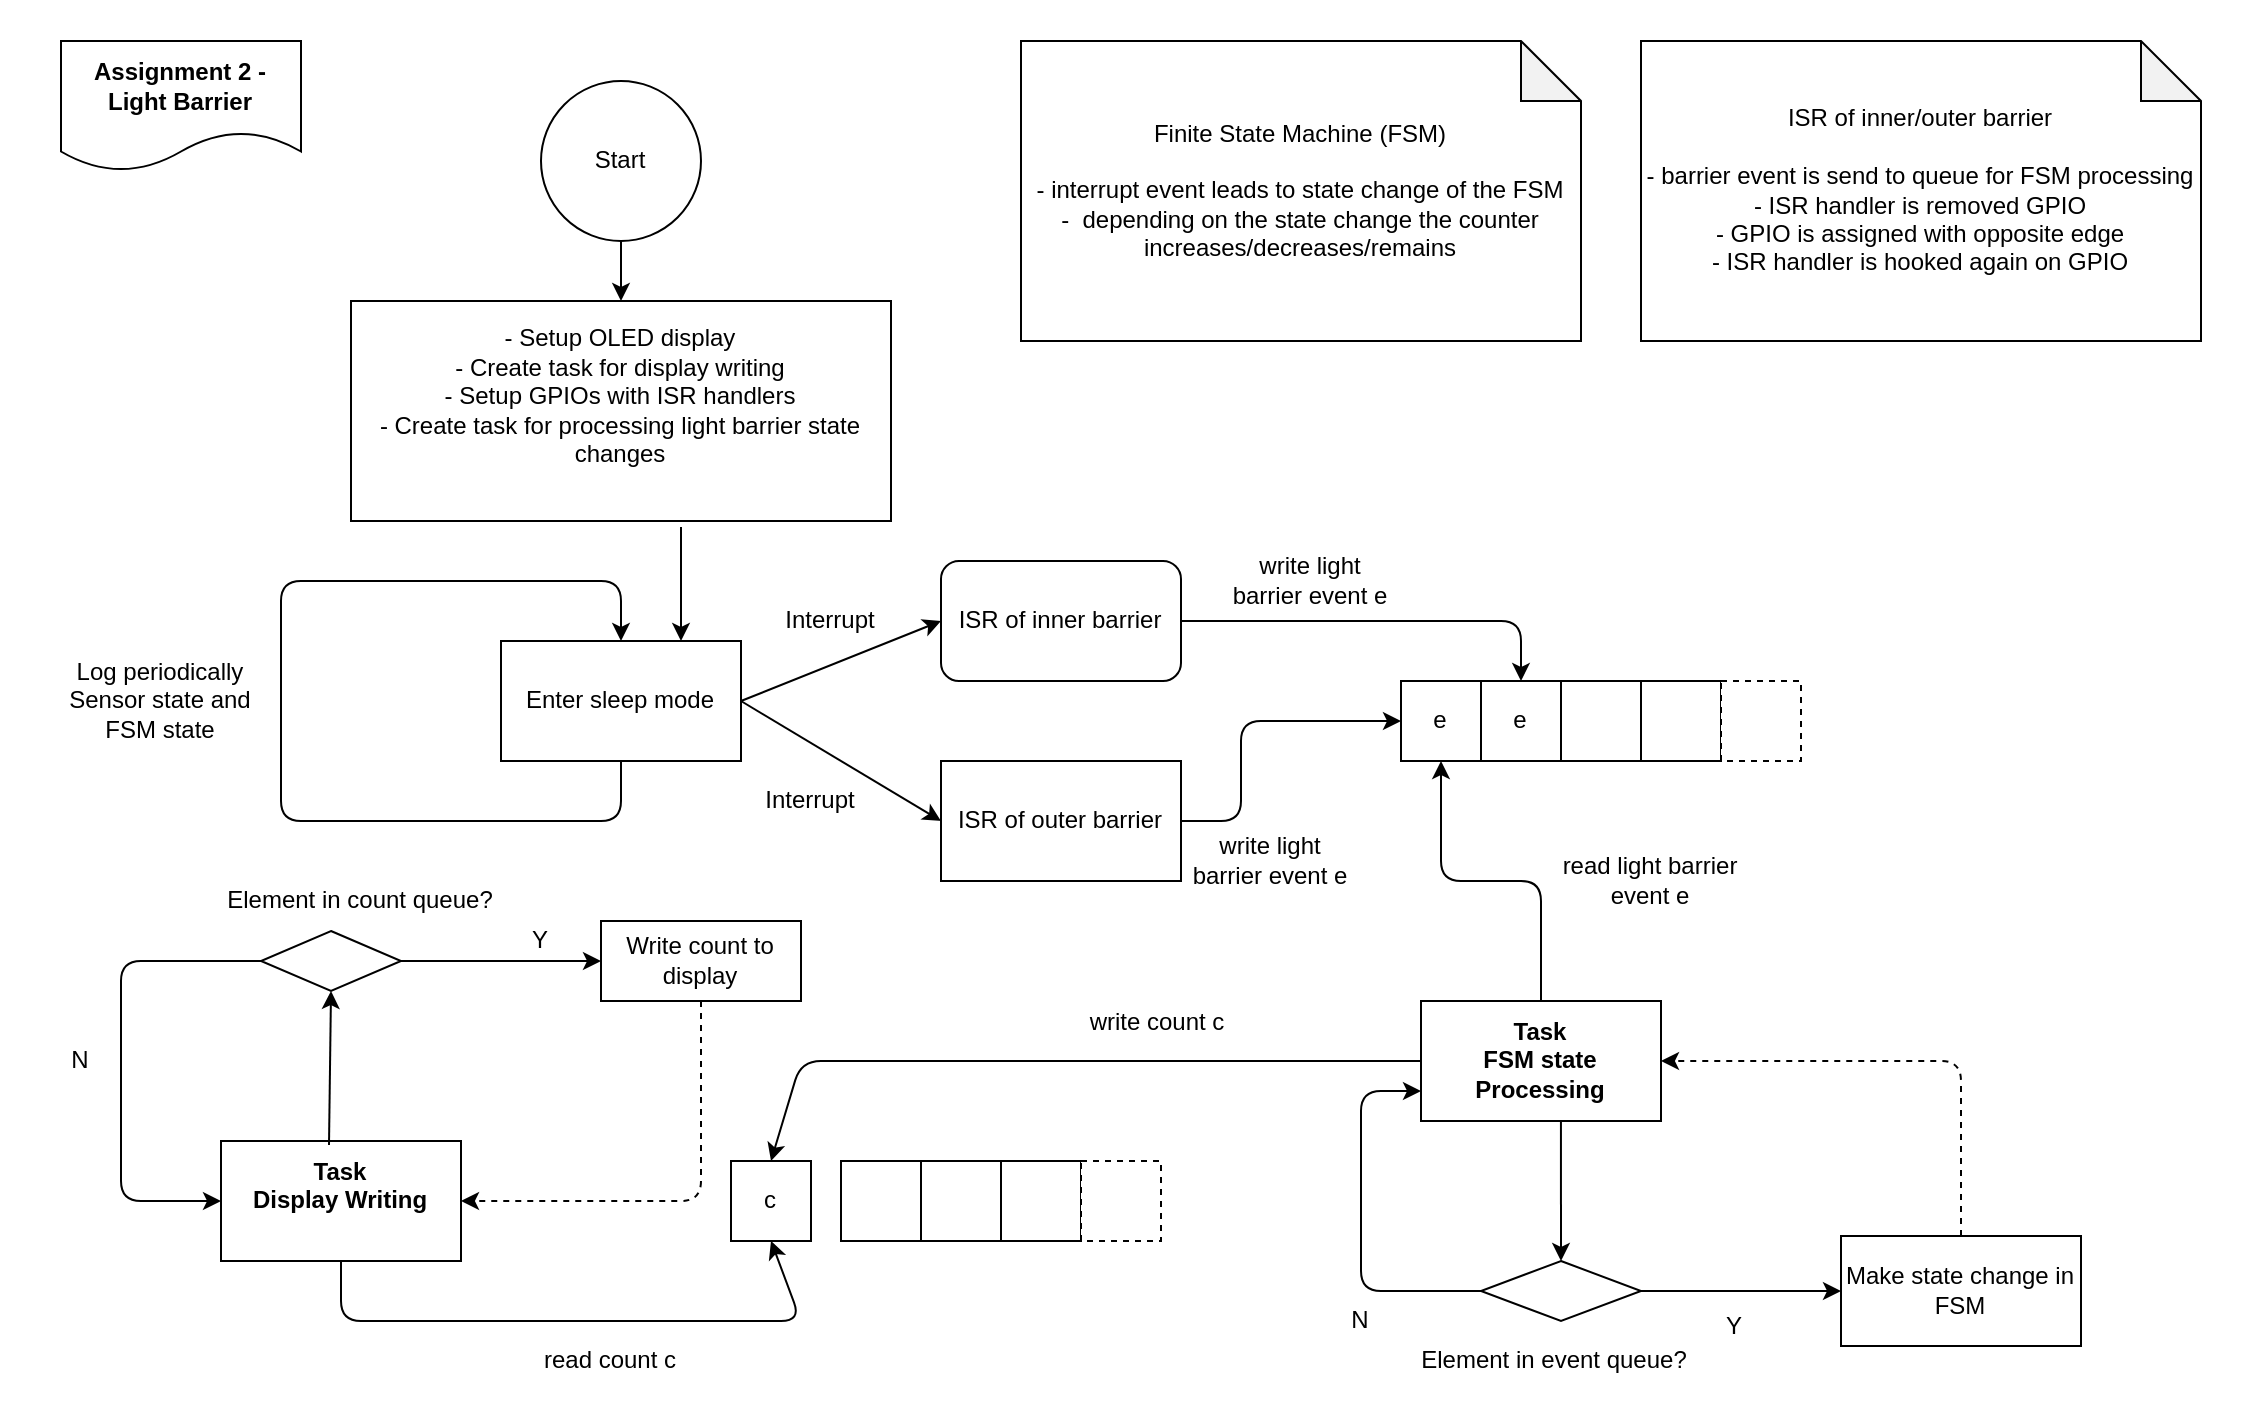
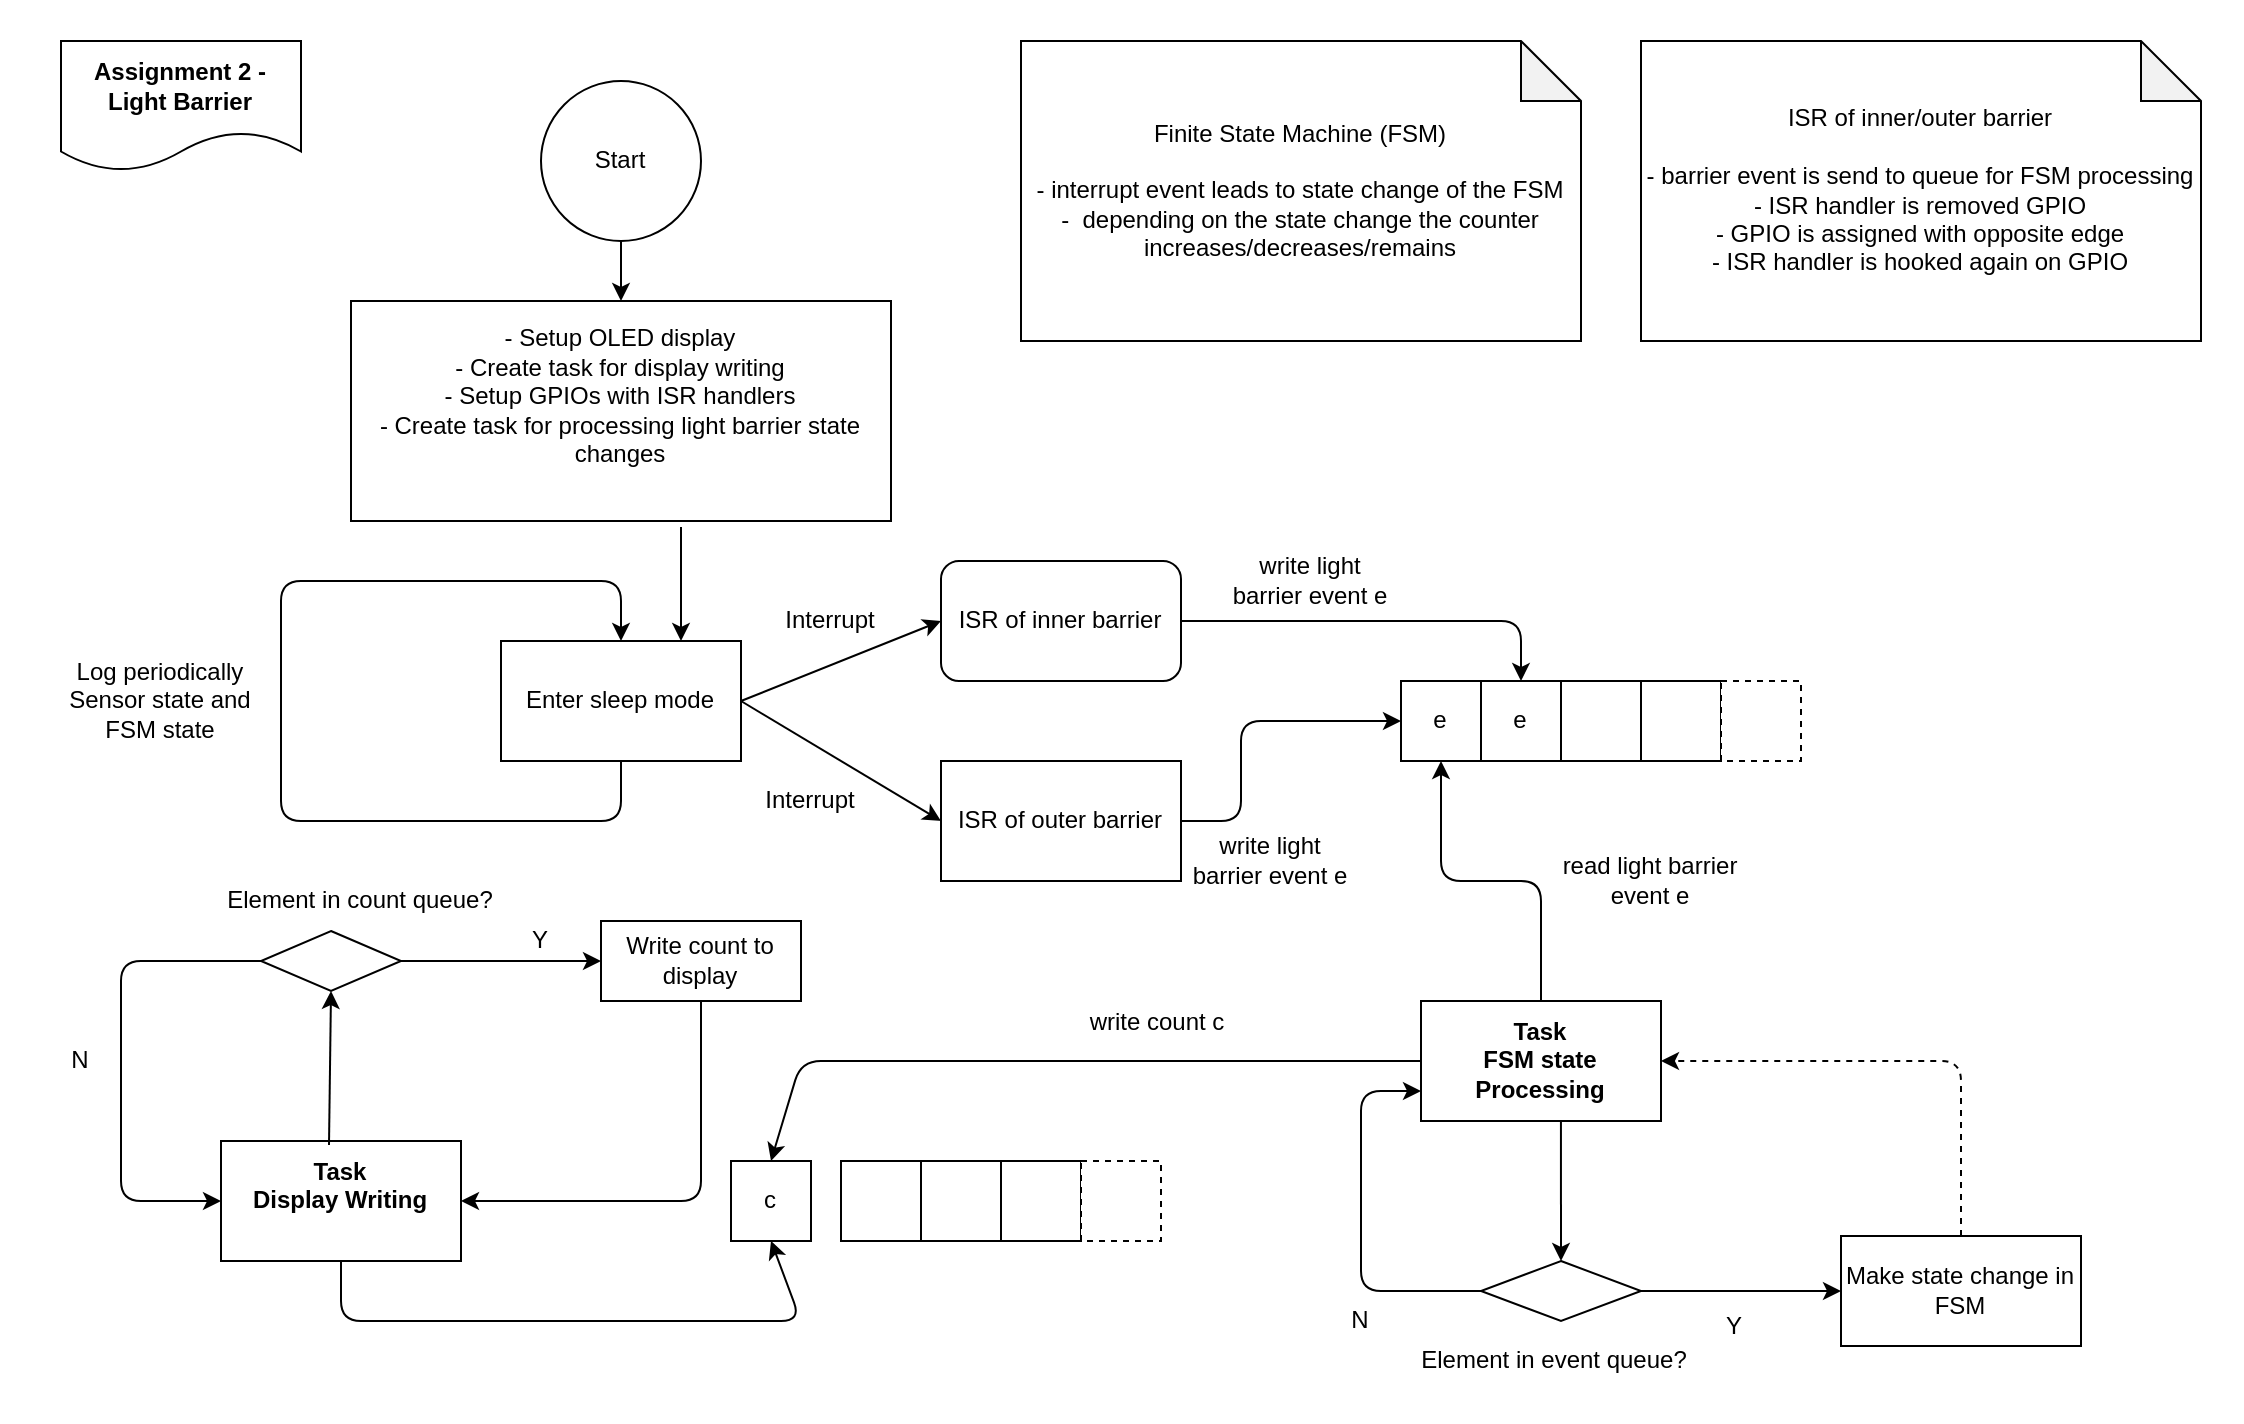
edge "Write count to display" -> "Task Display Writing": style dashed -> solid
node "read count c": removed
